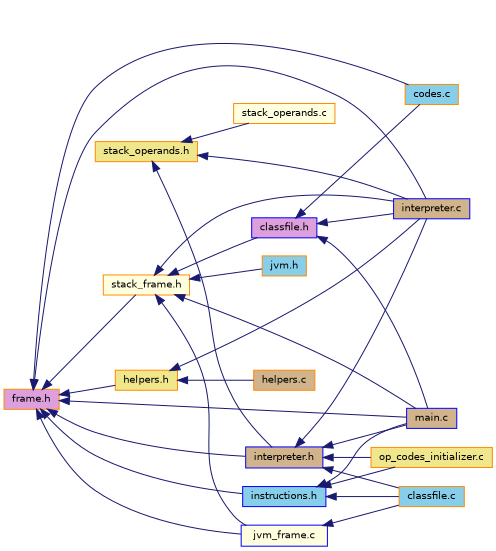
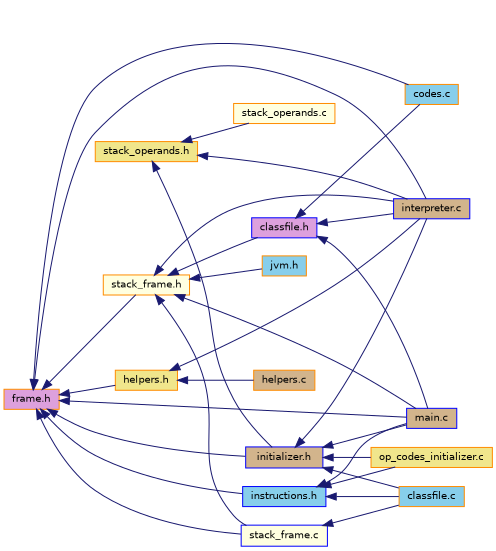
node "interpreter.h": label "interpreter.h" -> "initializer.h"
node "jvm_frame.c": label "jvm_frame.c" -> "stack_frame.c"
